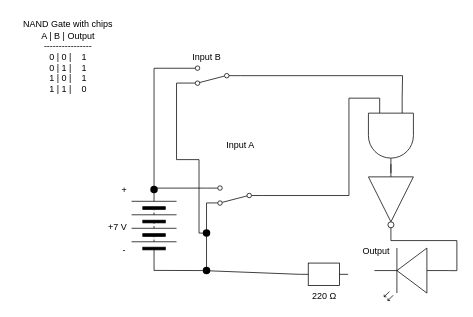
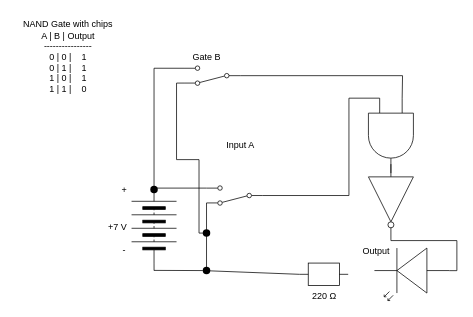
node "Input B": label "Input B" -> "Gate B"
